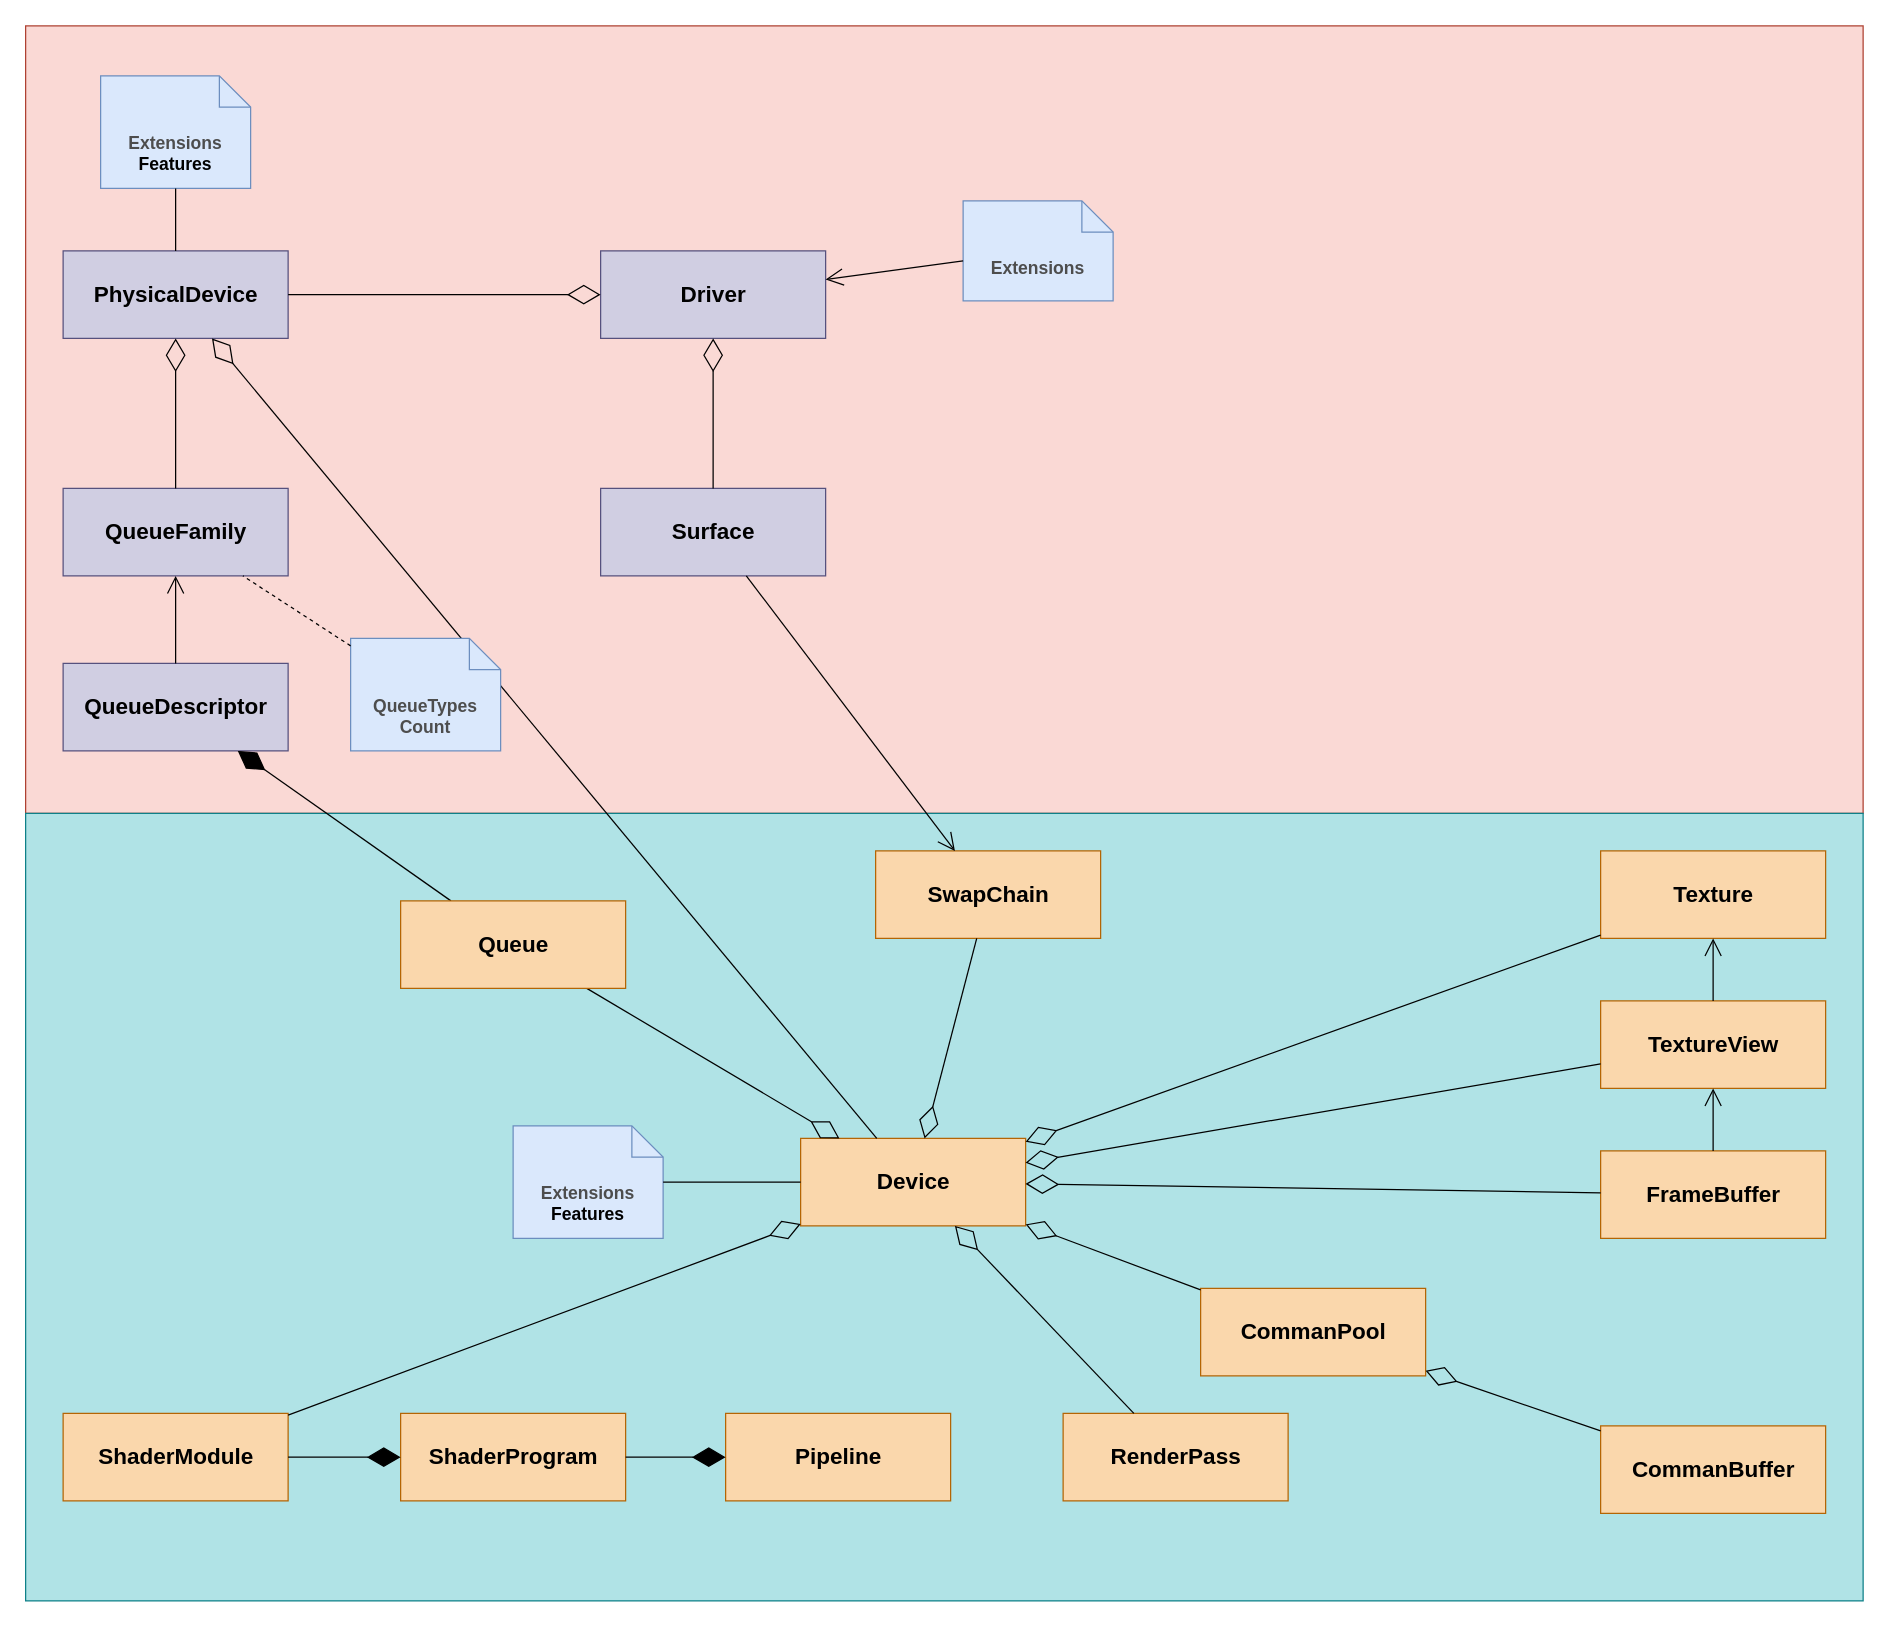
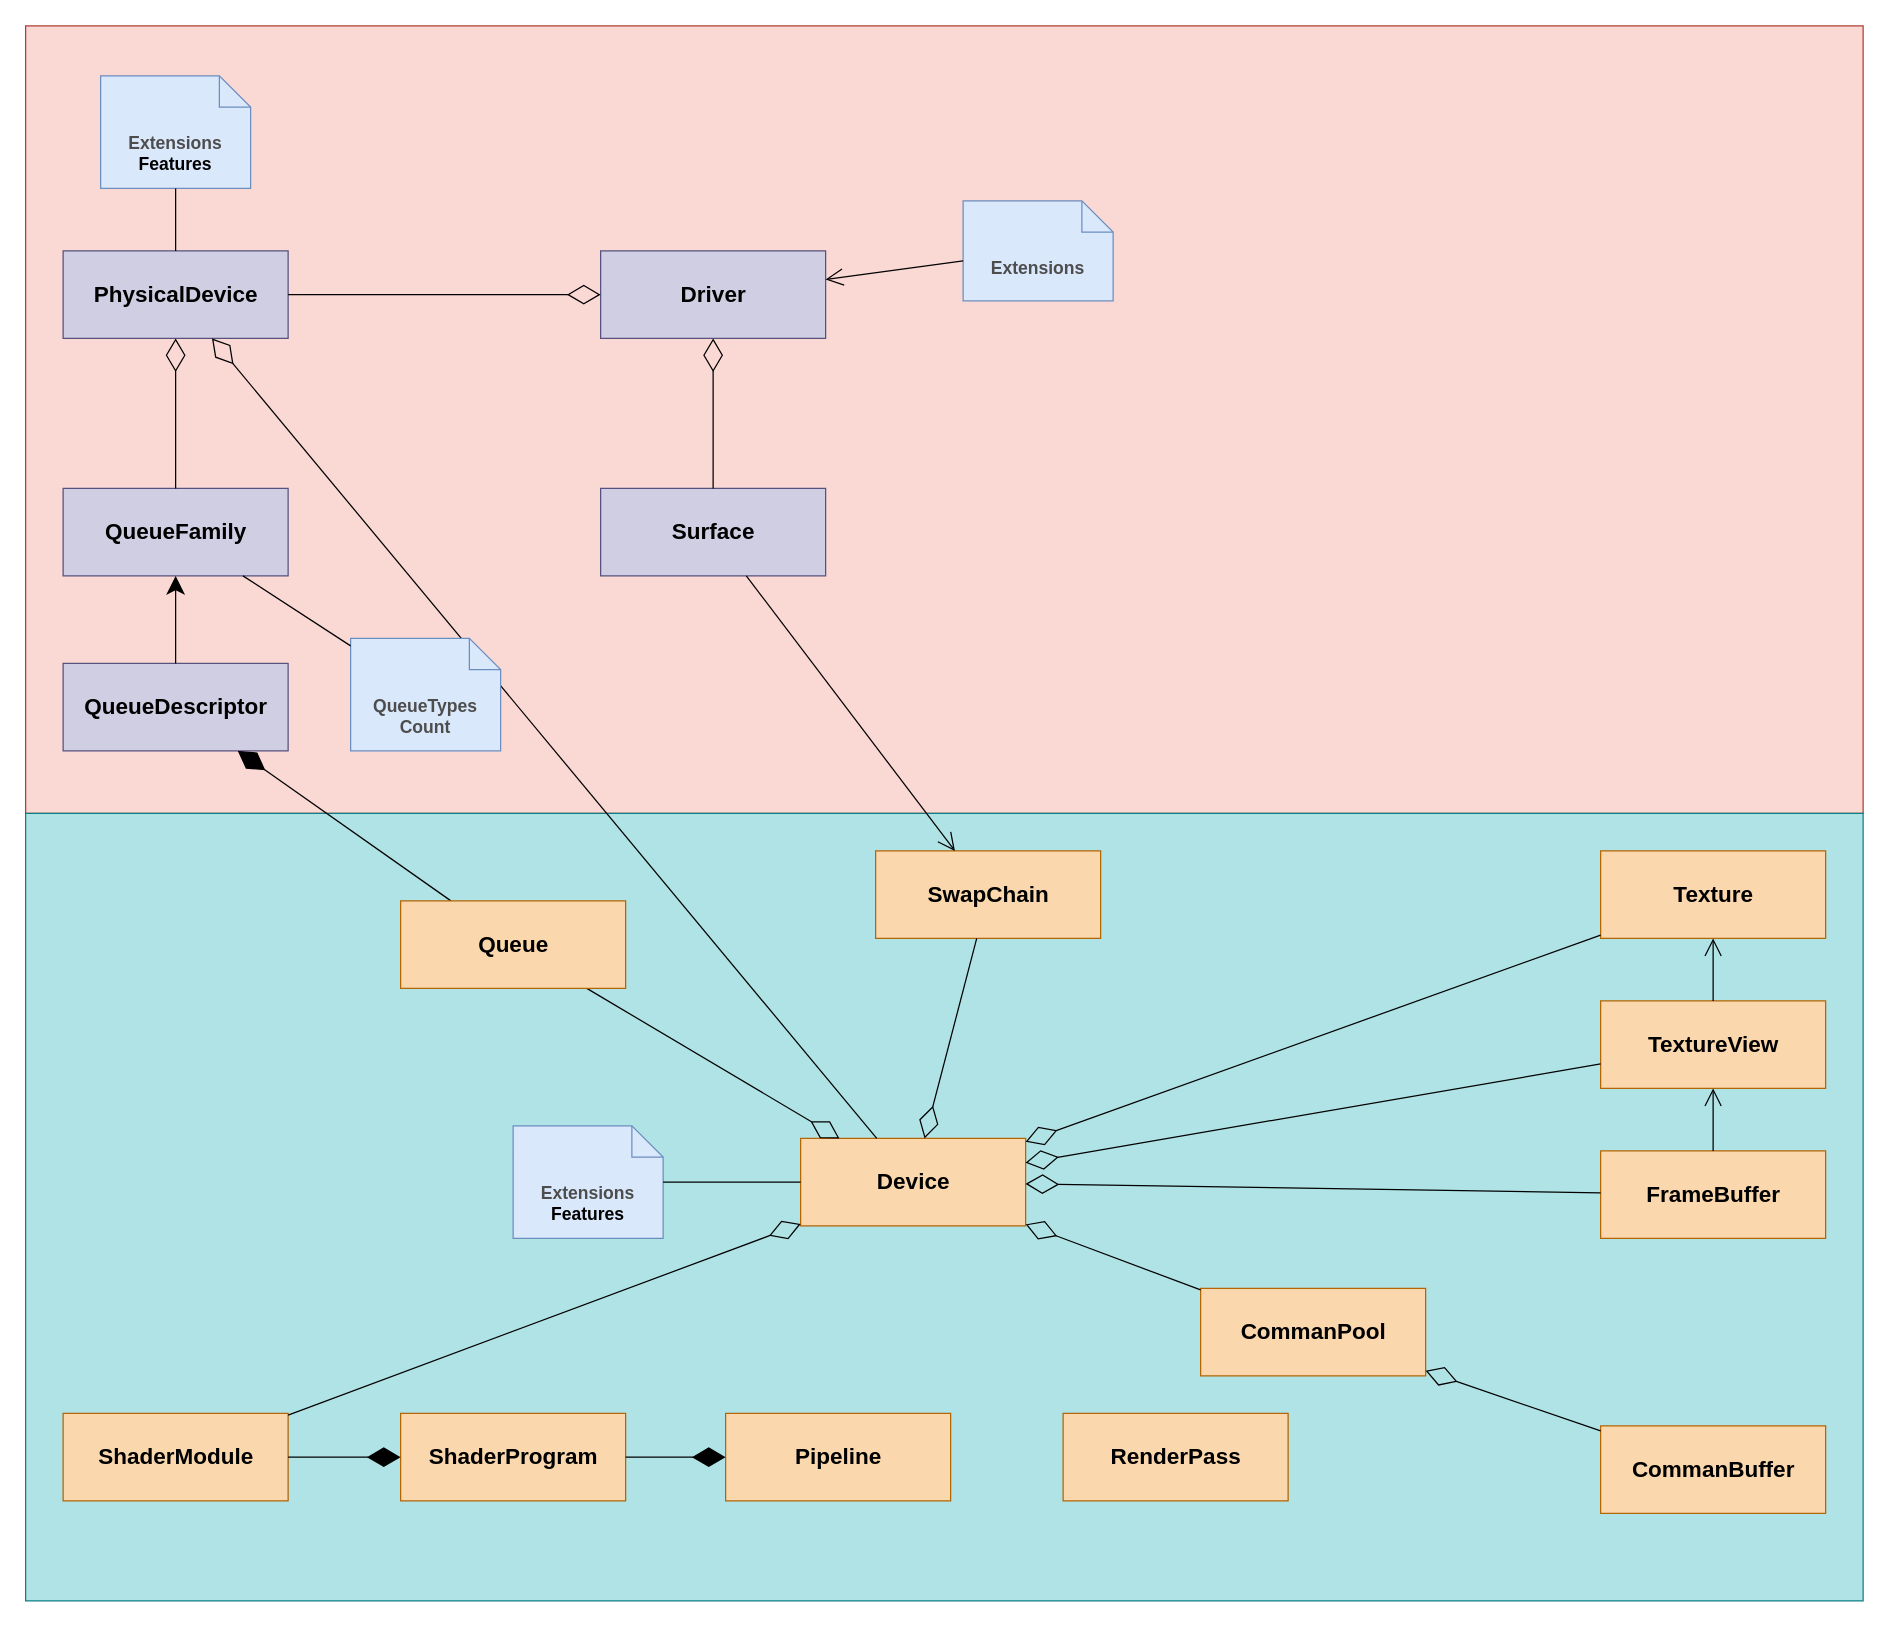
edge "QueueDescriptor" -> "QueueFamily": arrowhead open -> classic
edge "QueueFamily" -- "QueueTypes Count": style dashed -> solid
edge "RenderPass" -> "Device": removed
